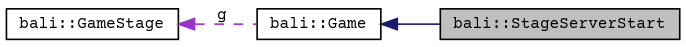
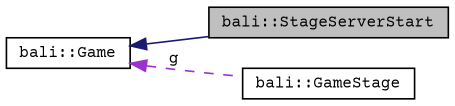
edge "bali::Game" -> "bali::GameStage": reversed
